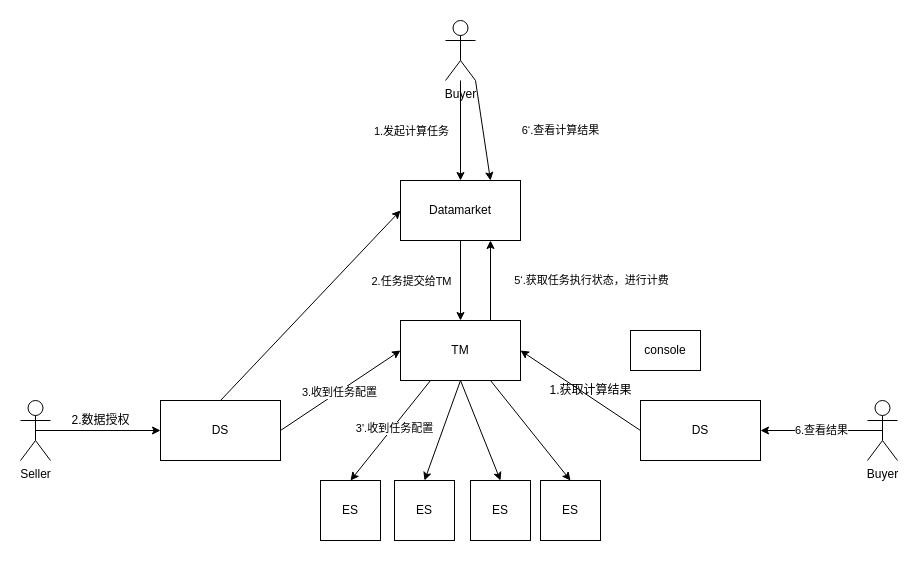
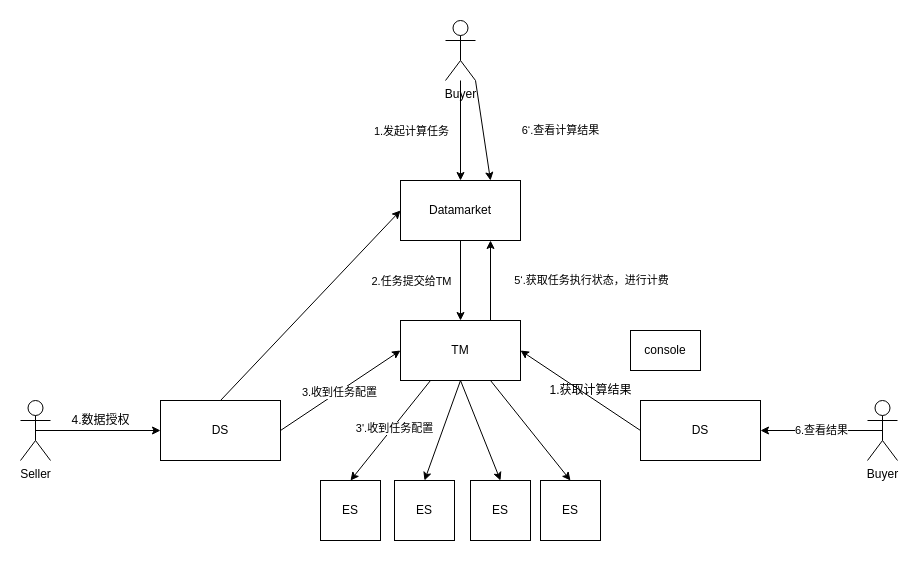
node "2.数据授权": label "2.数据授权" -> "4.数据授权"
